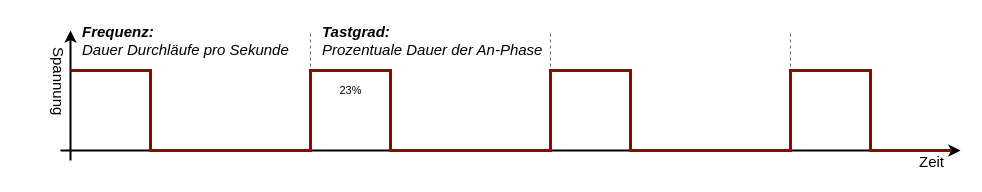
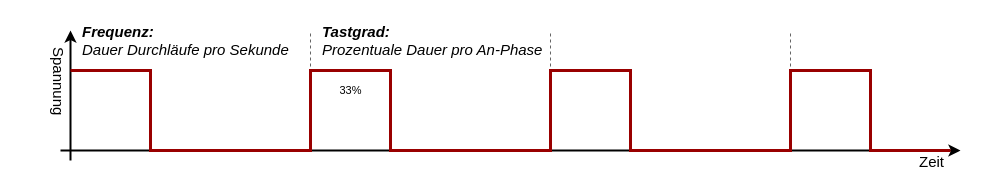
node "Tastgrad: Prozentuale Dauer der An-Phase": label "Tastgrad: Prozentuale Dauer der An-Phase" -> "Tastgrad: Prozentuale Dauer pro An-Phase"
node "23%": label "23%" -> "33%"
